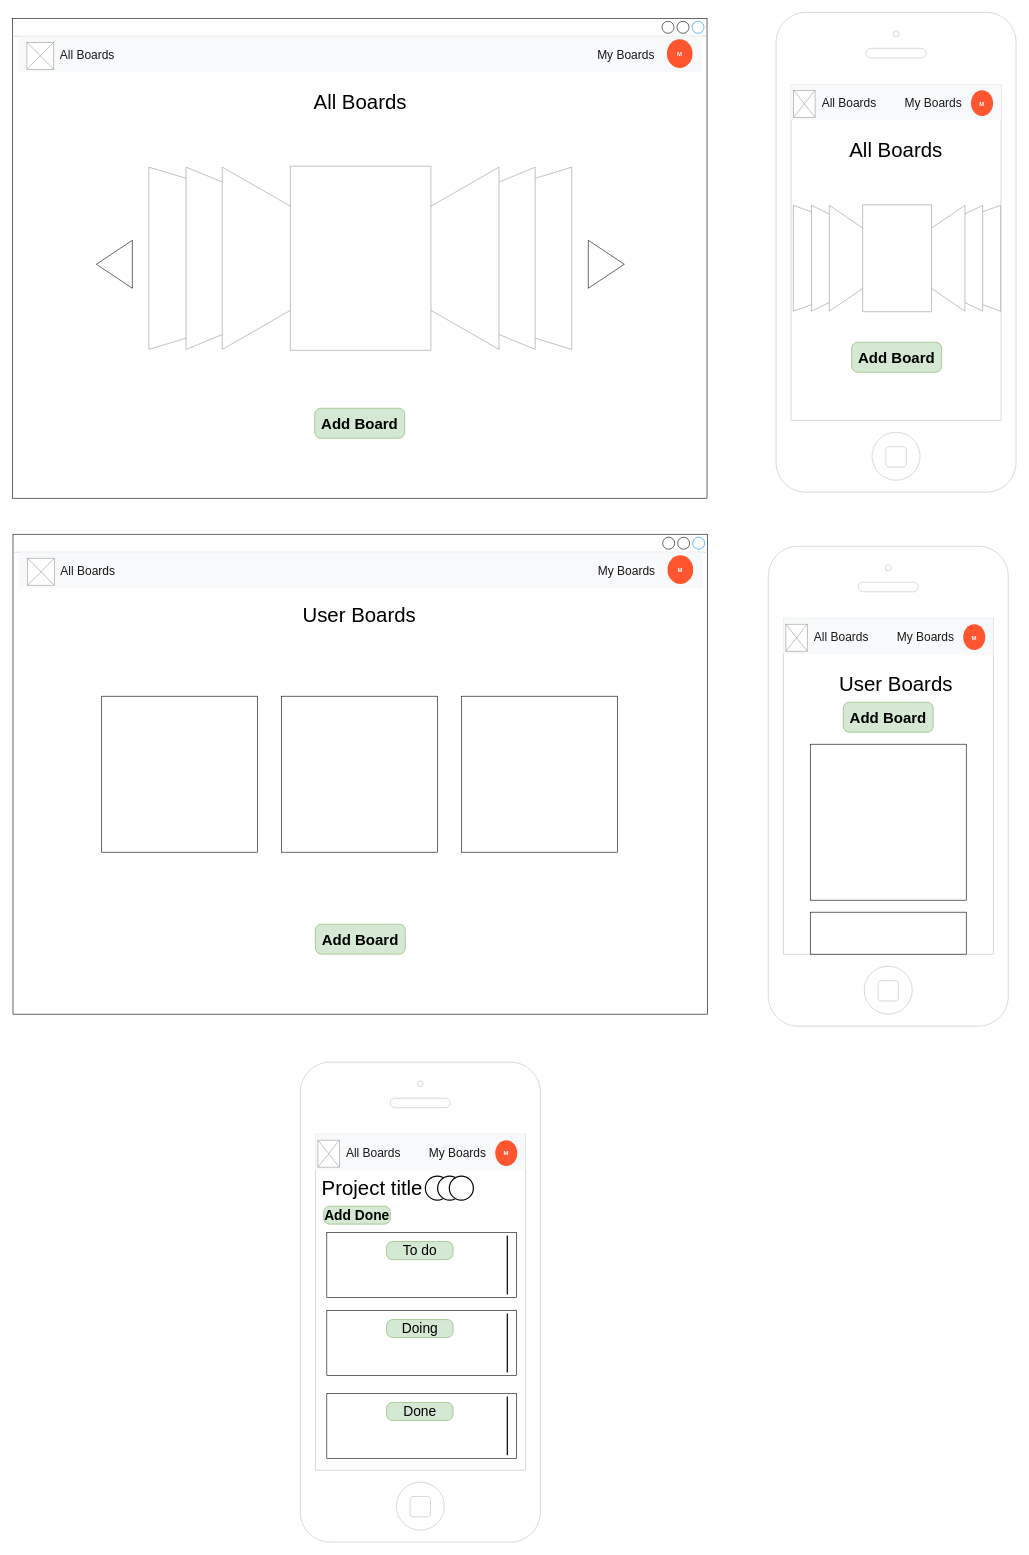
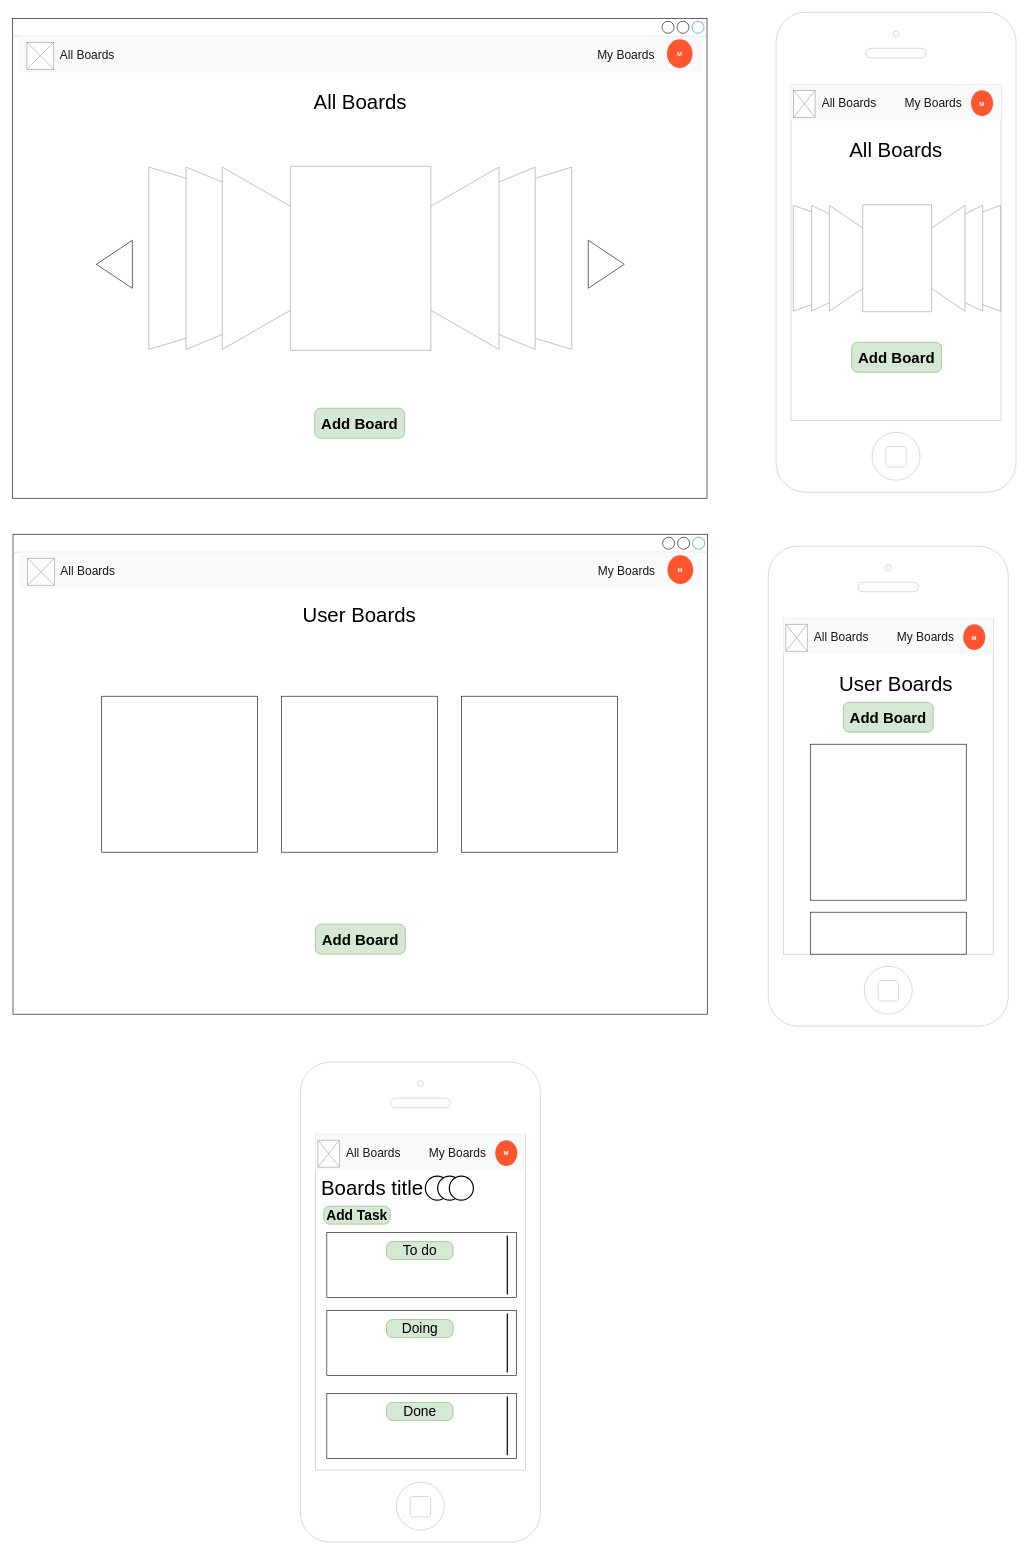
node "Project title": label "Project title" -> "Boards title"
node "Add Done": label "Add Done" -> "Add Task"
